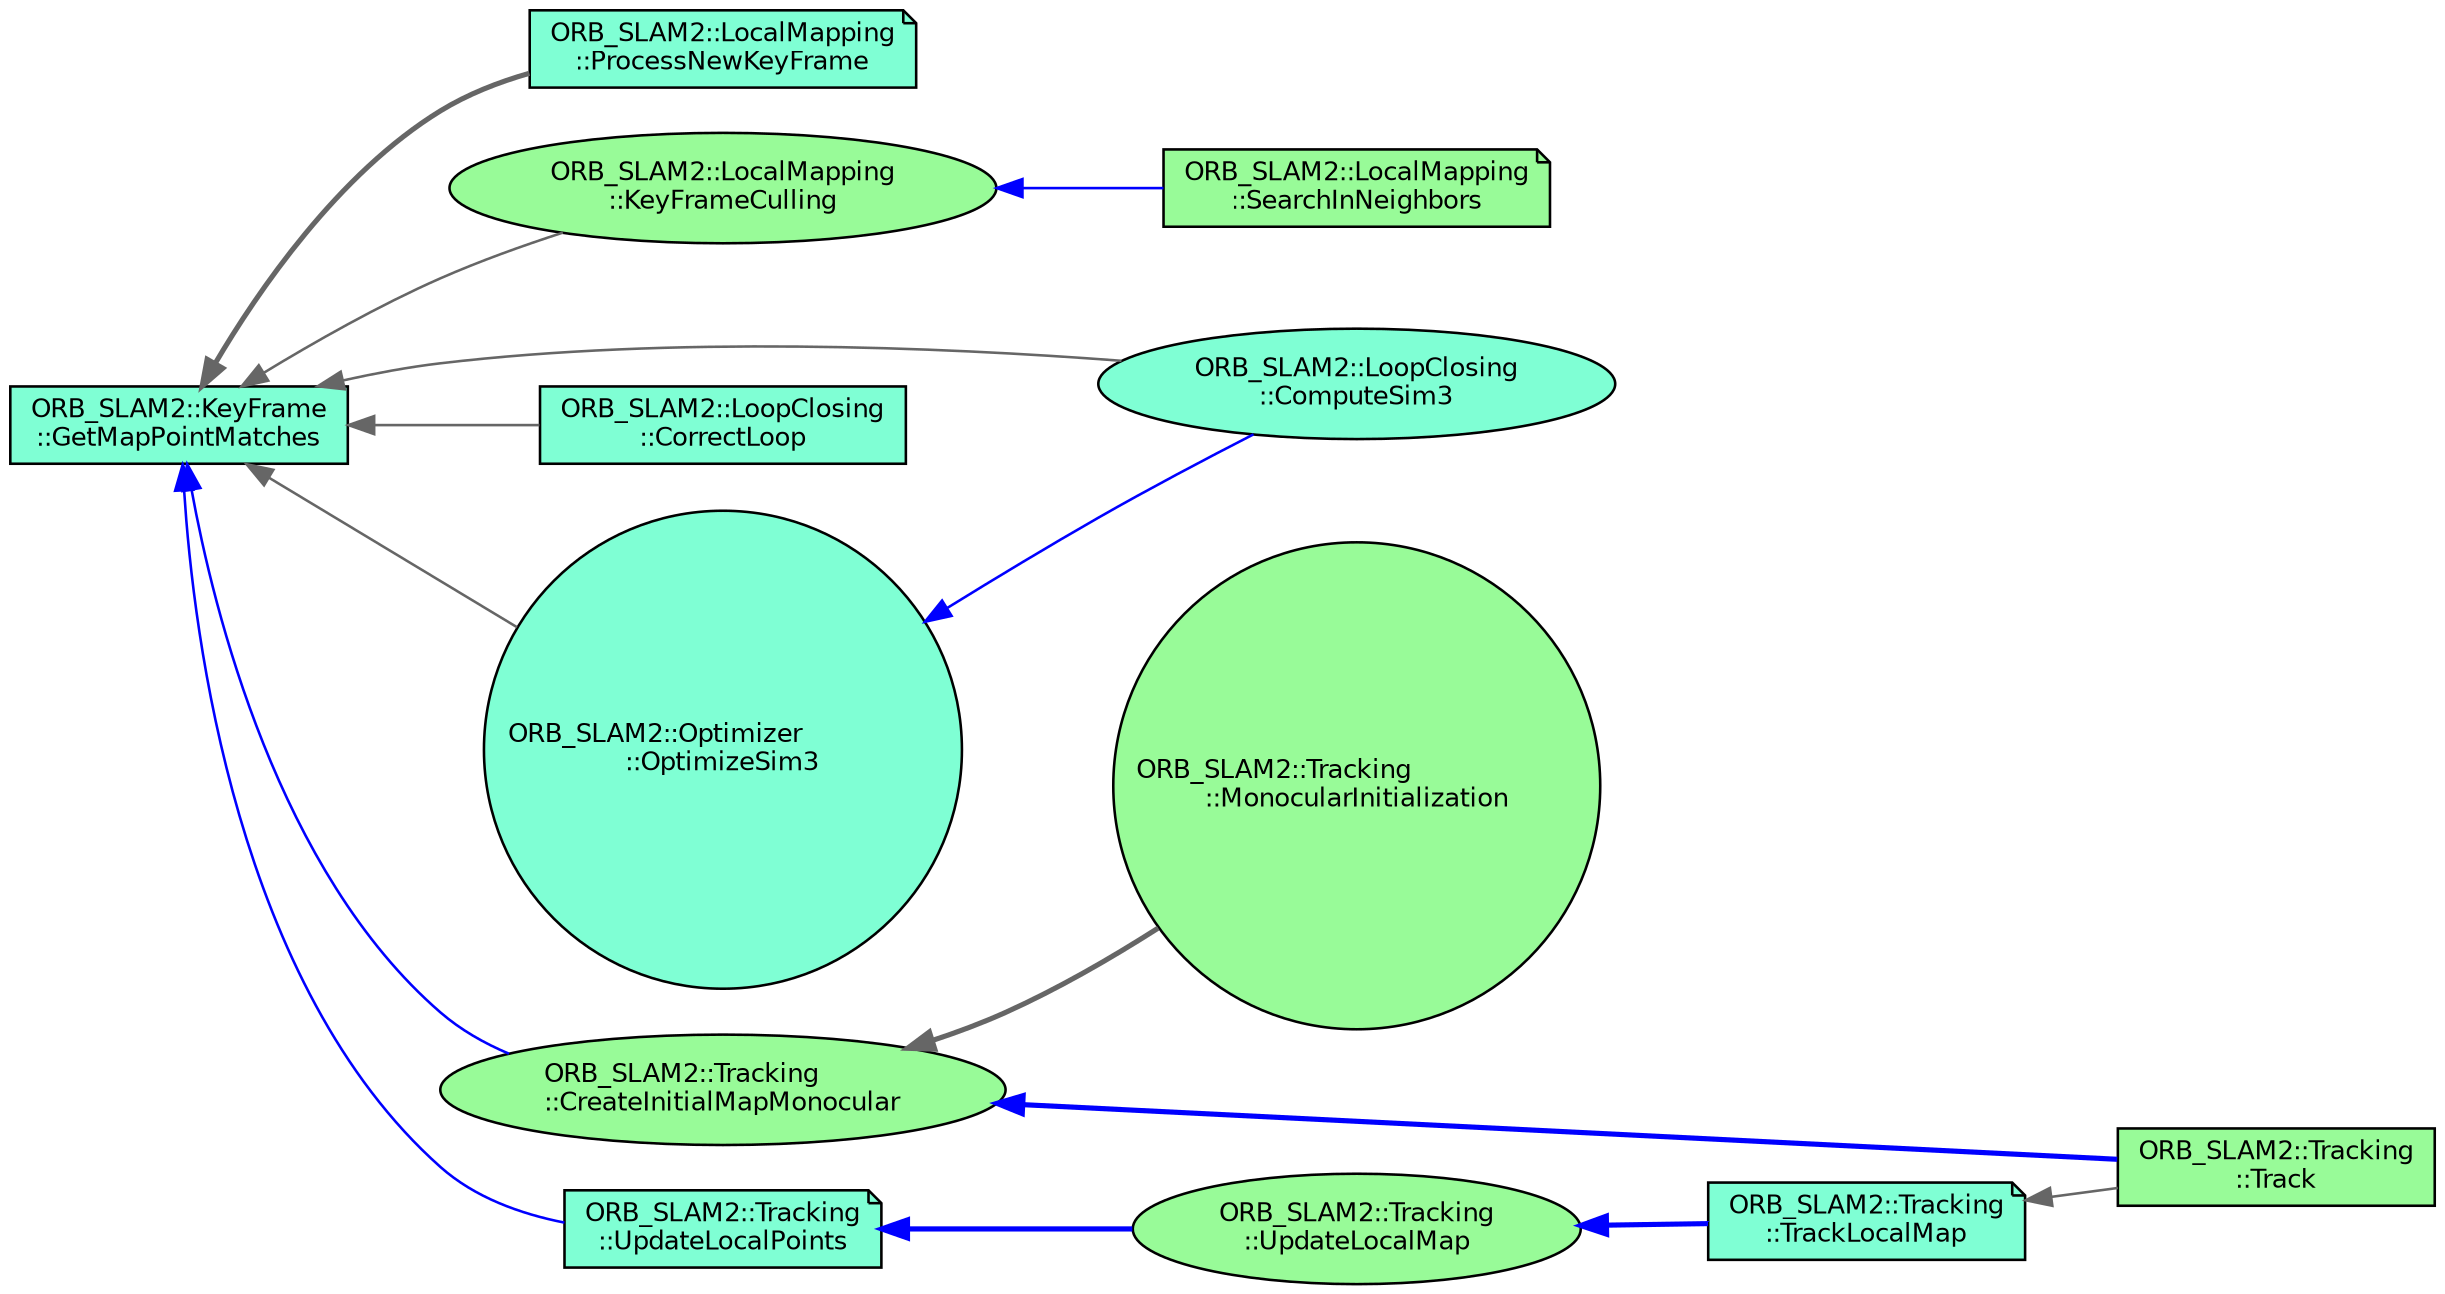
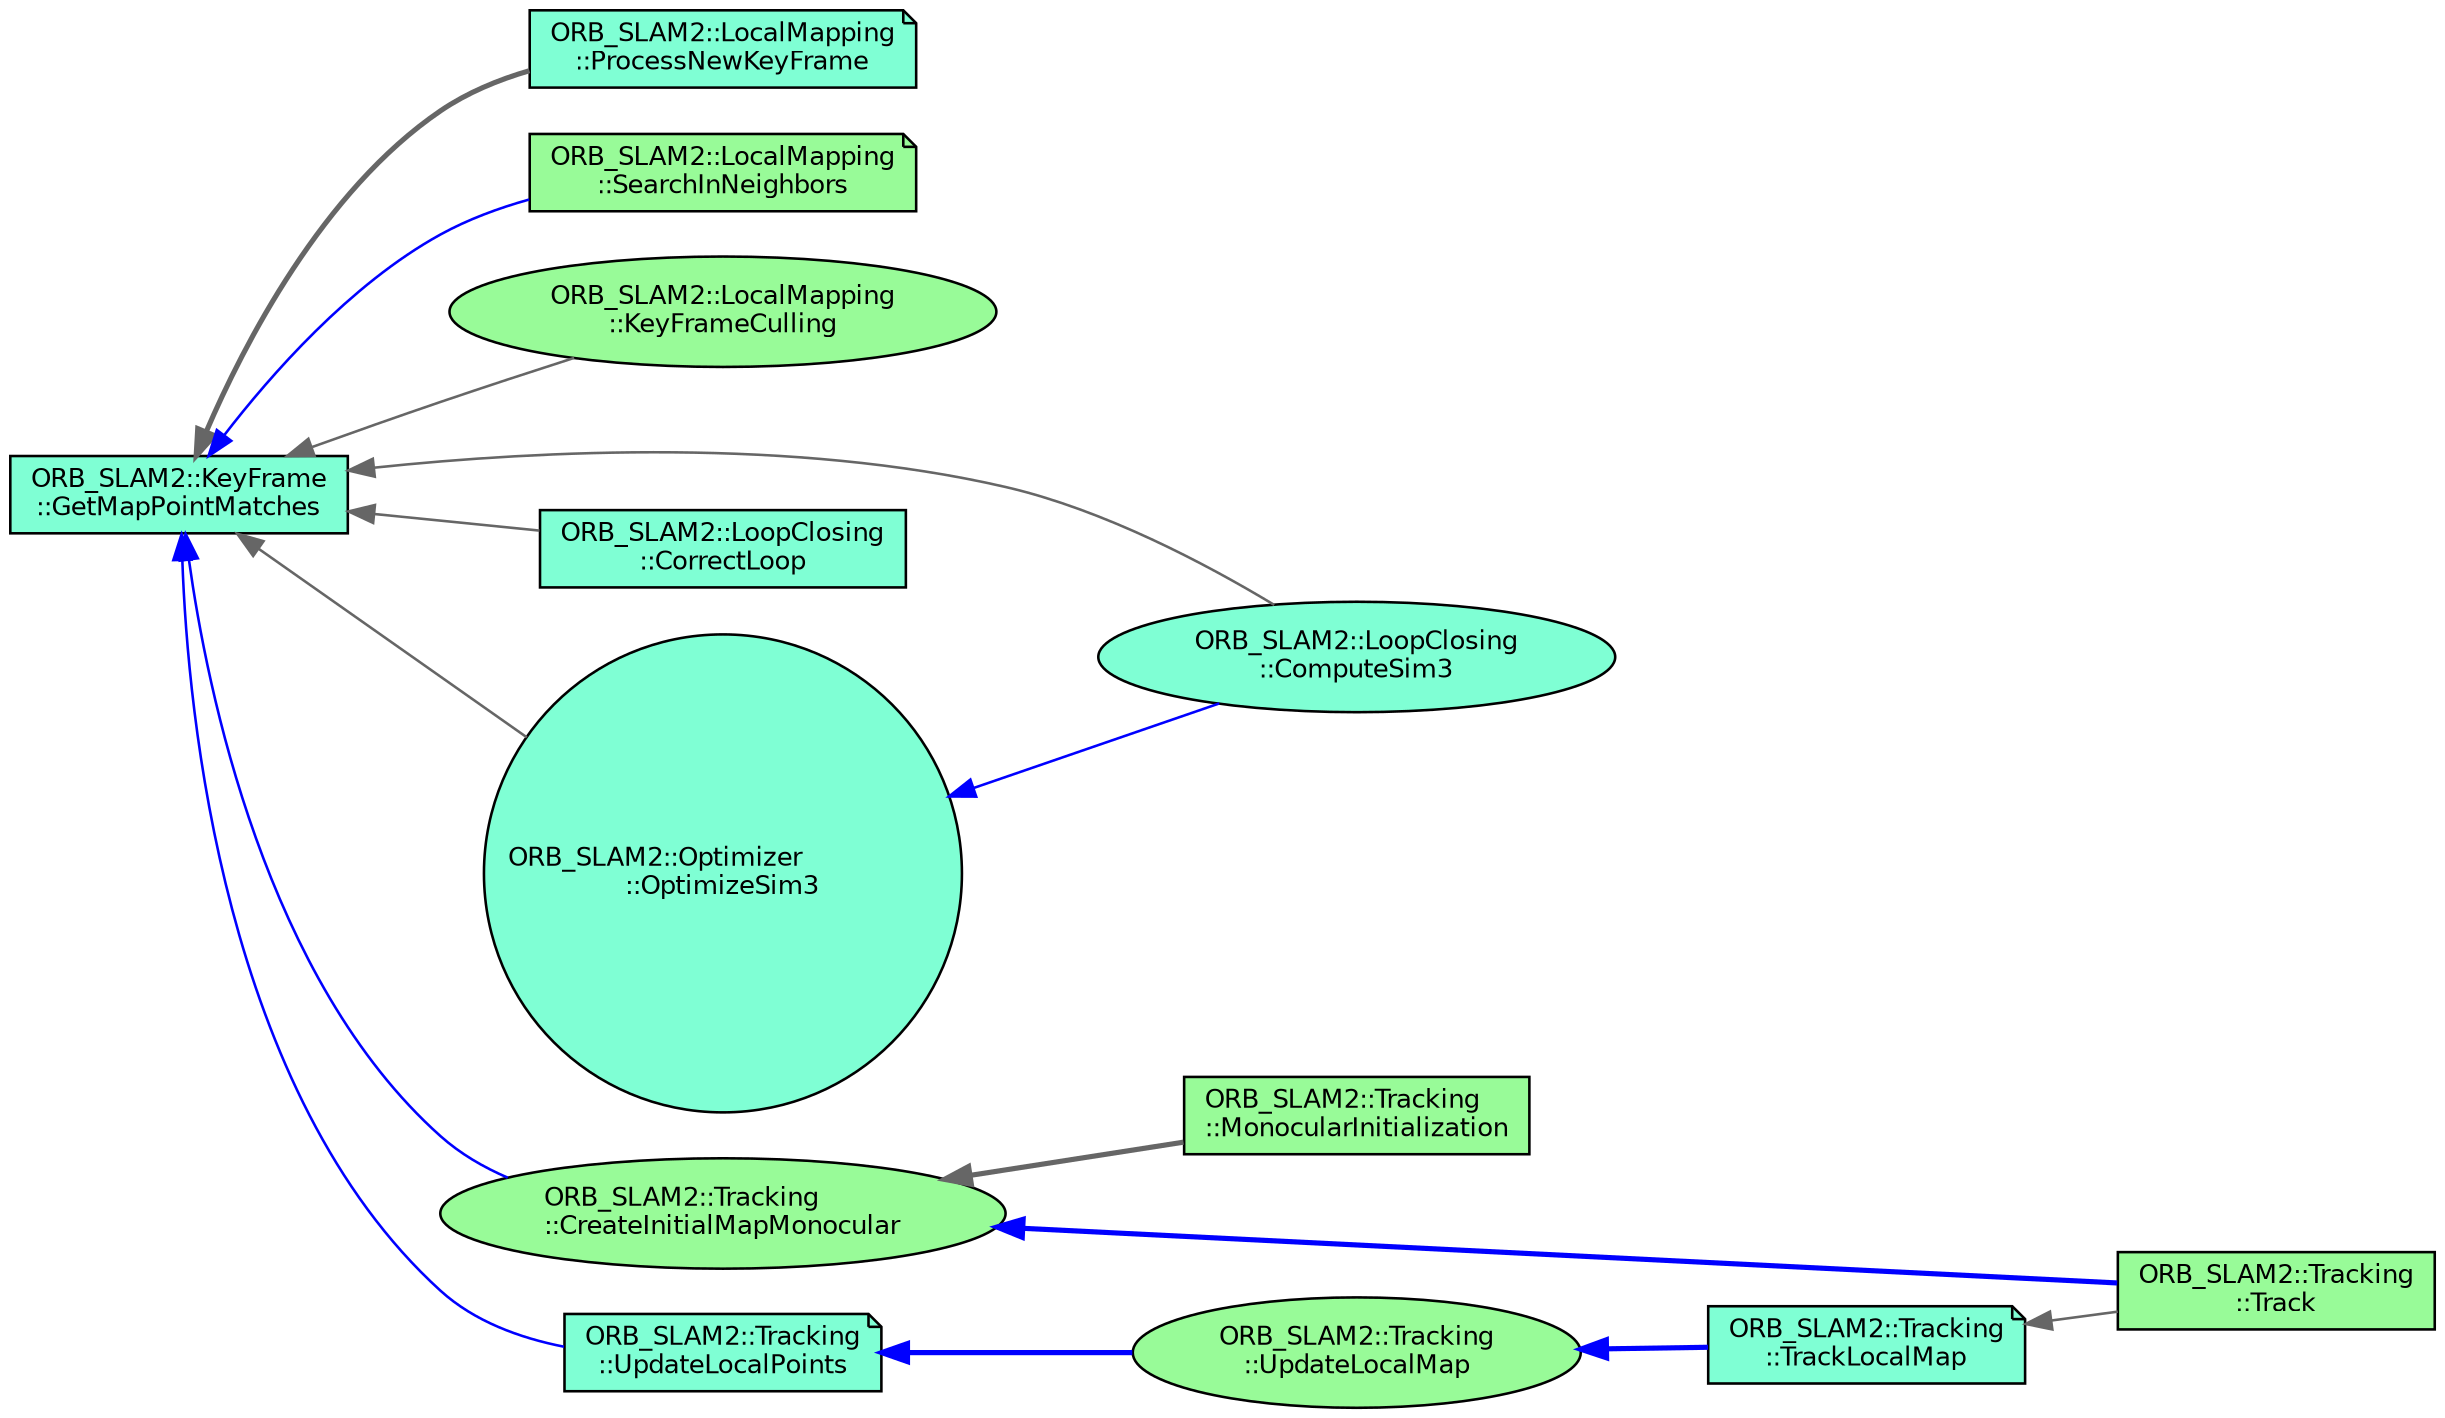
edge "ORB_SLAM2::LocalMapping ::SearchInNeighbors" -> "ORB_SLAM2::LocalMapping ::KeyFrameCulling": now "ORB_SLAM2::LocalMapping ::SearchInNeighbors" -> "ORB_SLAM2::KeyFrame ::GetMapPointMatches"
node "ORB_SLAM2::Tracking ::MonocularInitialization": shape circle -> box
